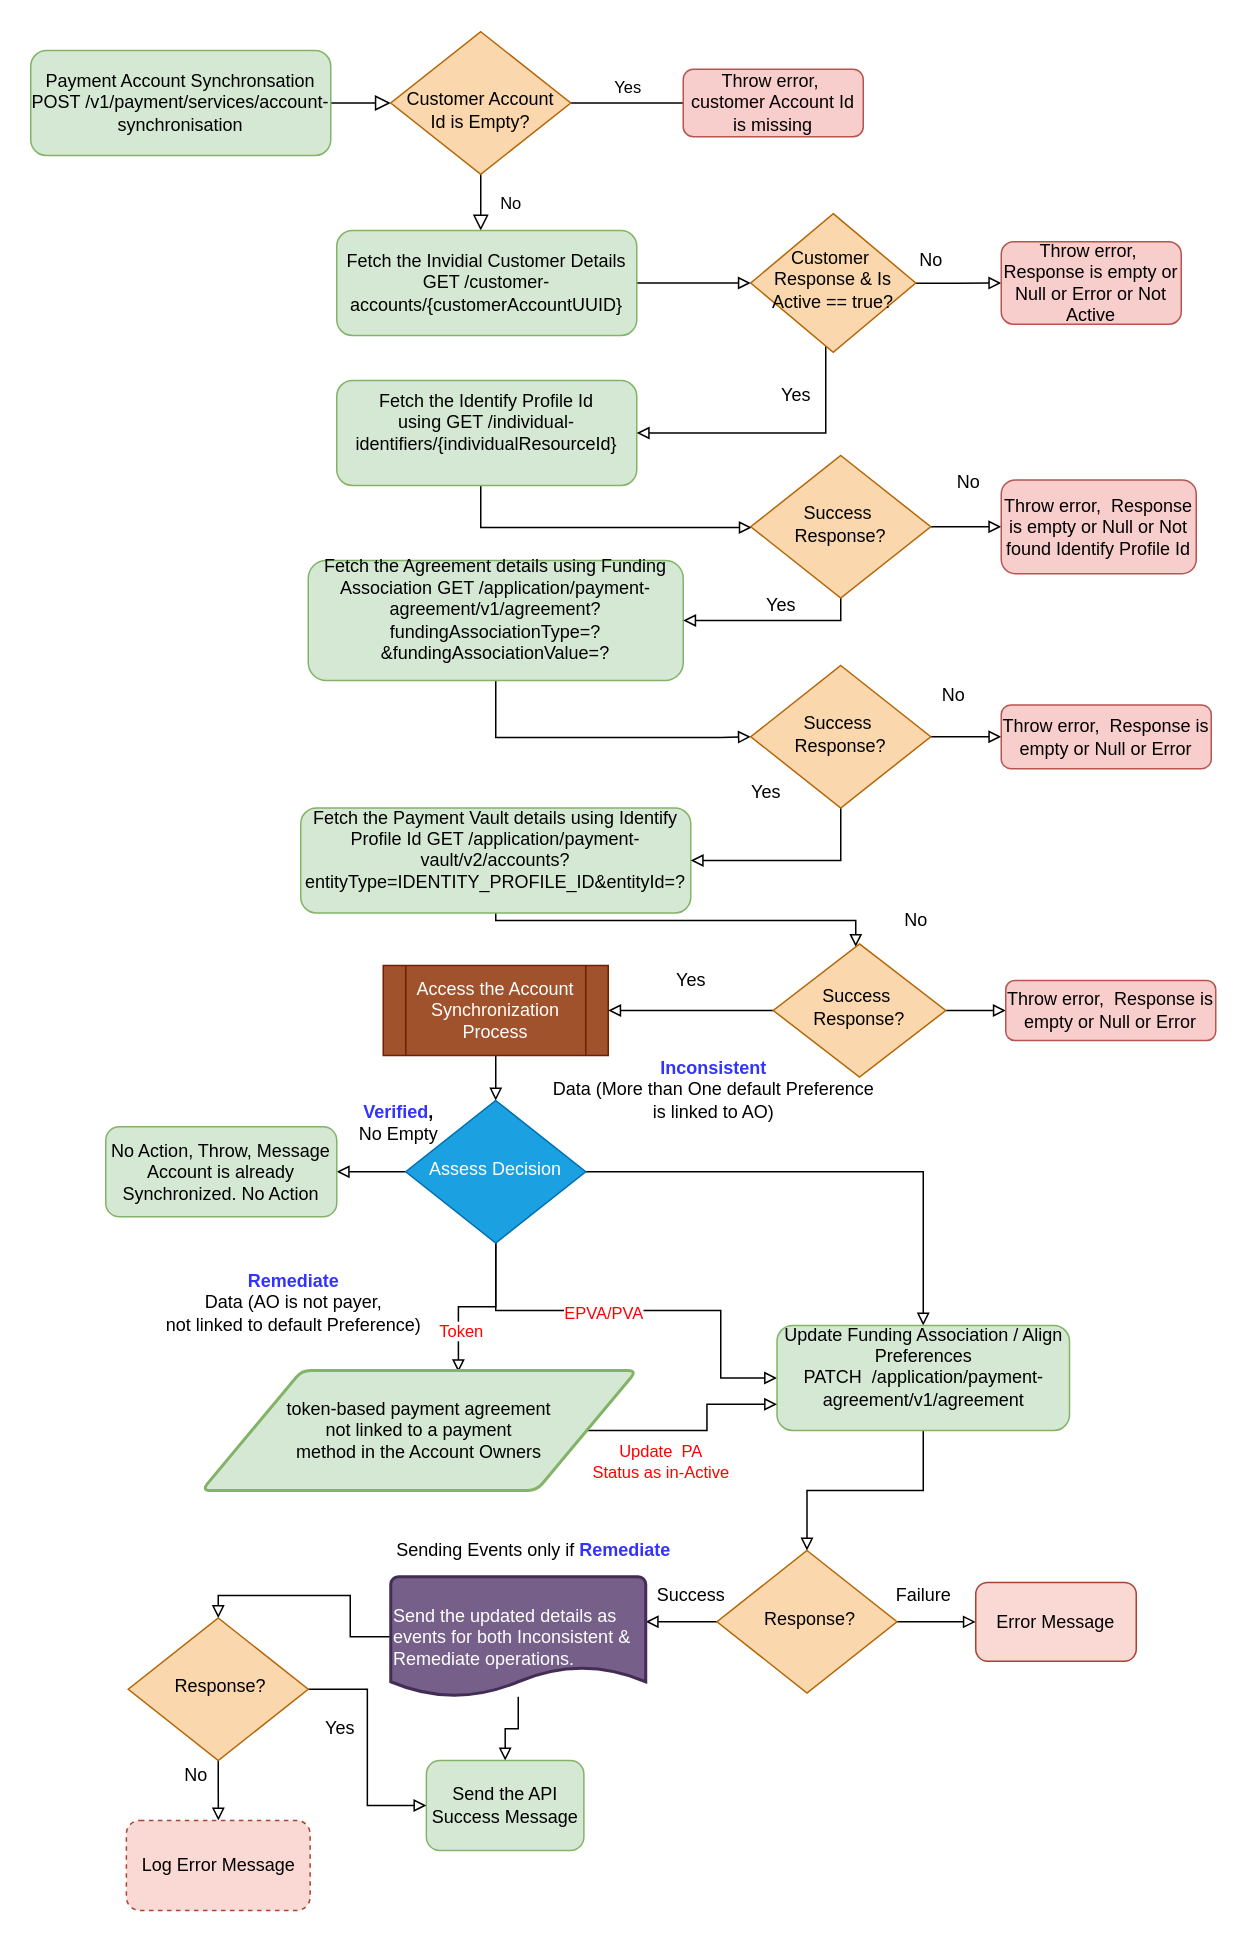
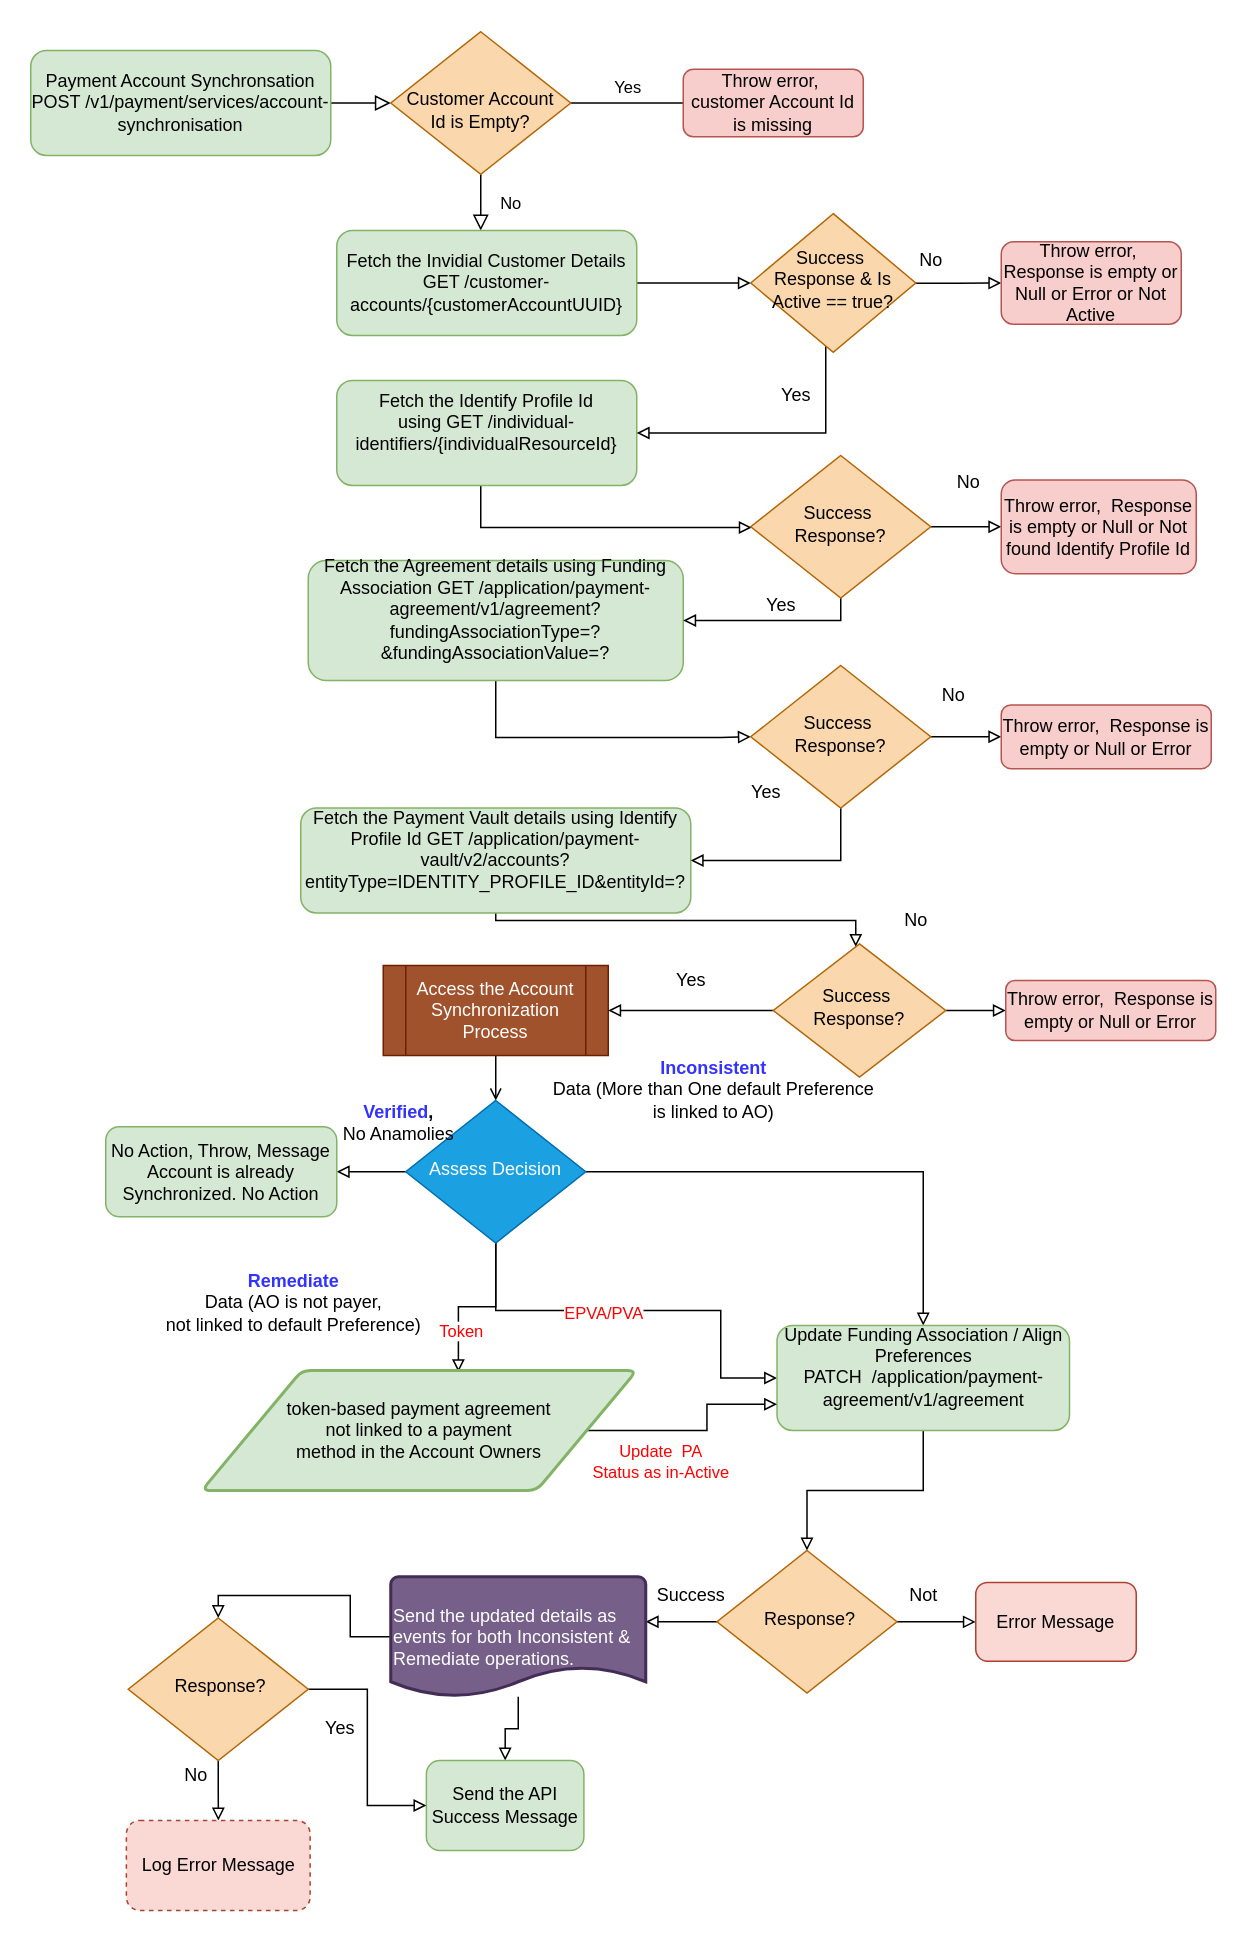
node "Customer Response & Is Active == true?": label "Customer Response & Is Active == true?" -> "Success Response & Is Active == true?"
edge "Access the Account Synchronization Process" -> "Assess Decision": arrowhead block -> open
node "Verified, No Empty": label "Verified, No Empty" -> "Verified, No Anamolies"
node "Sending Events only if Remediate": removed
node "Failure": label "Failure" -> "Not"
